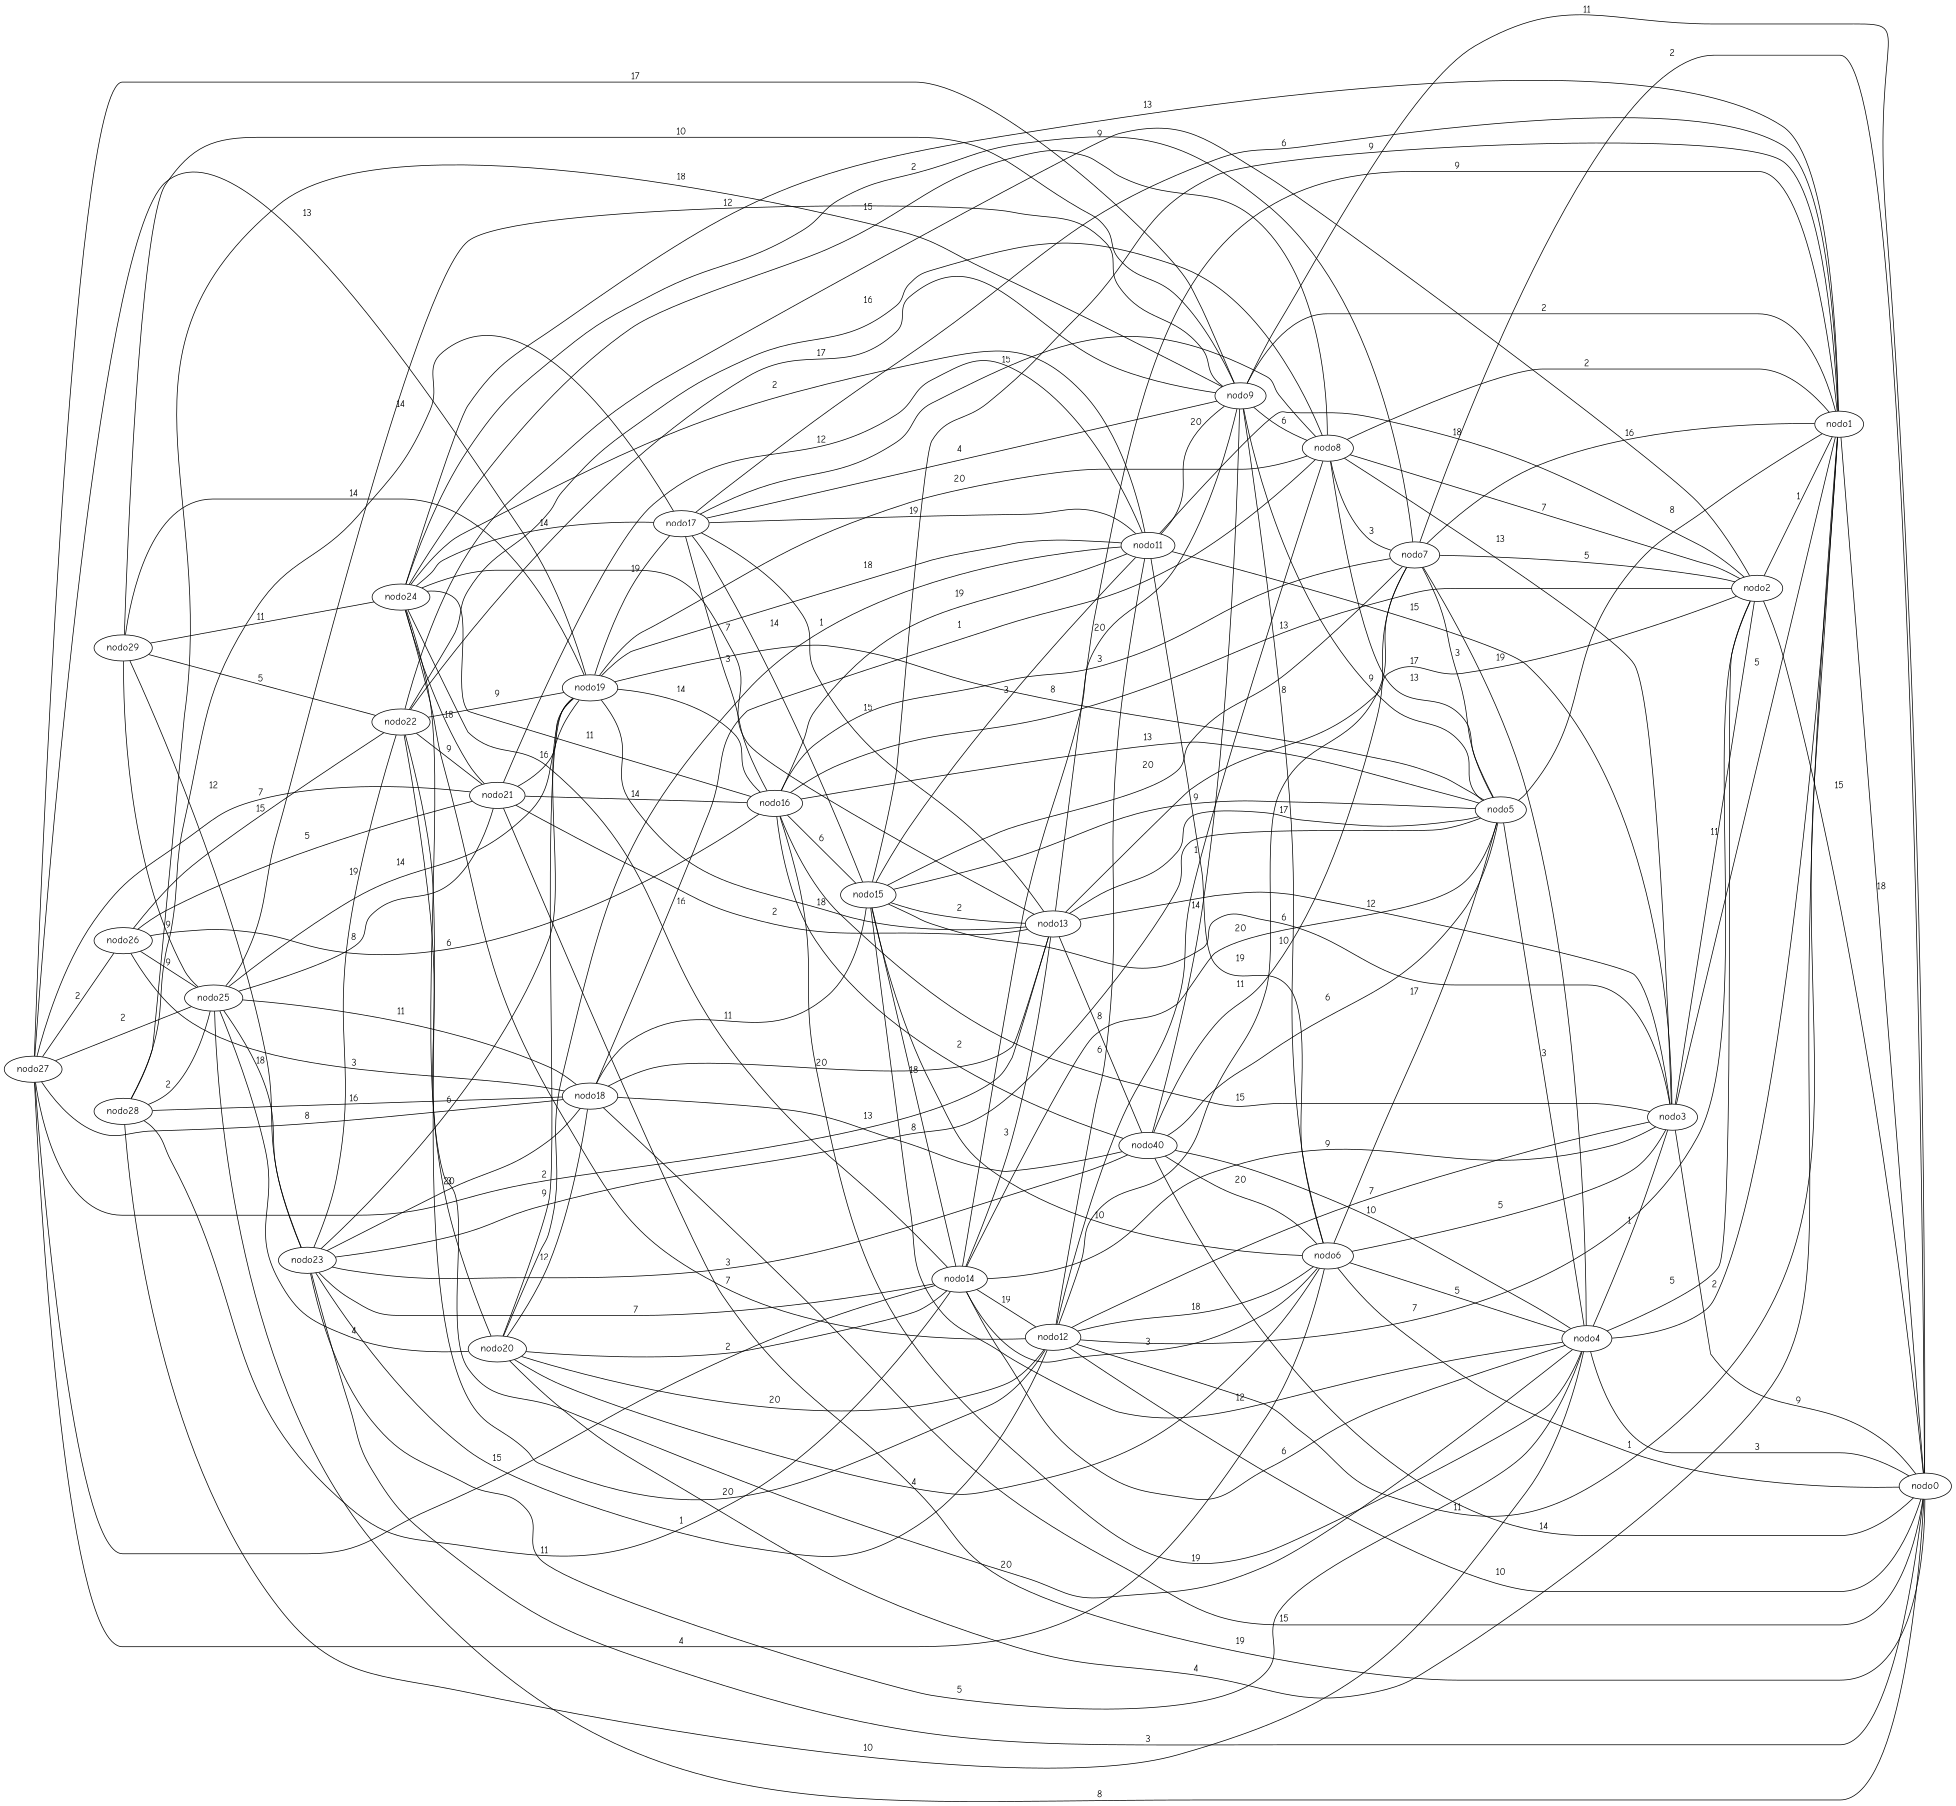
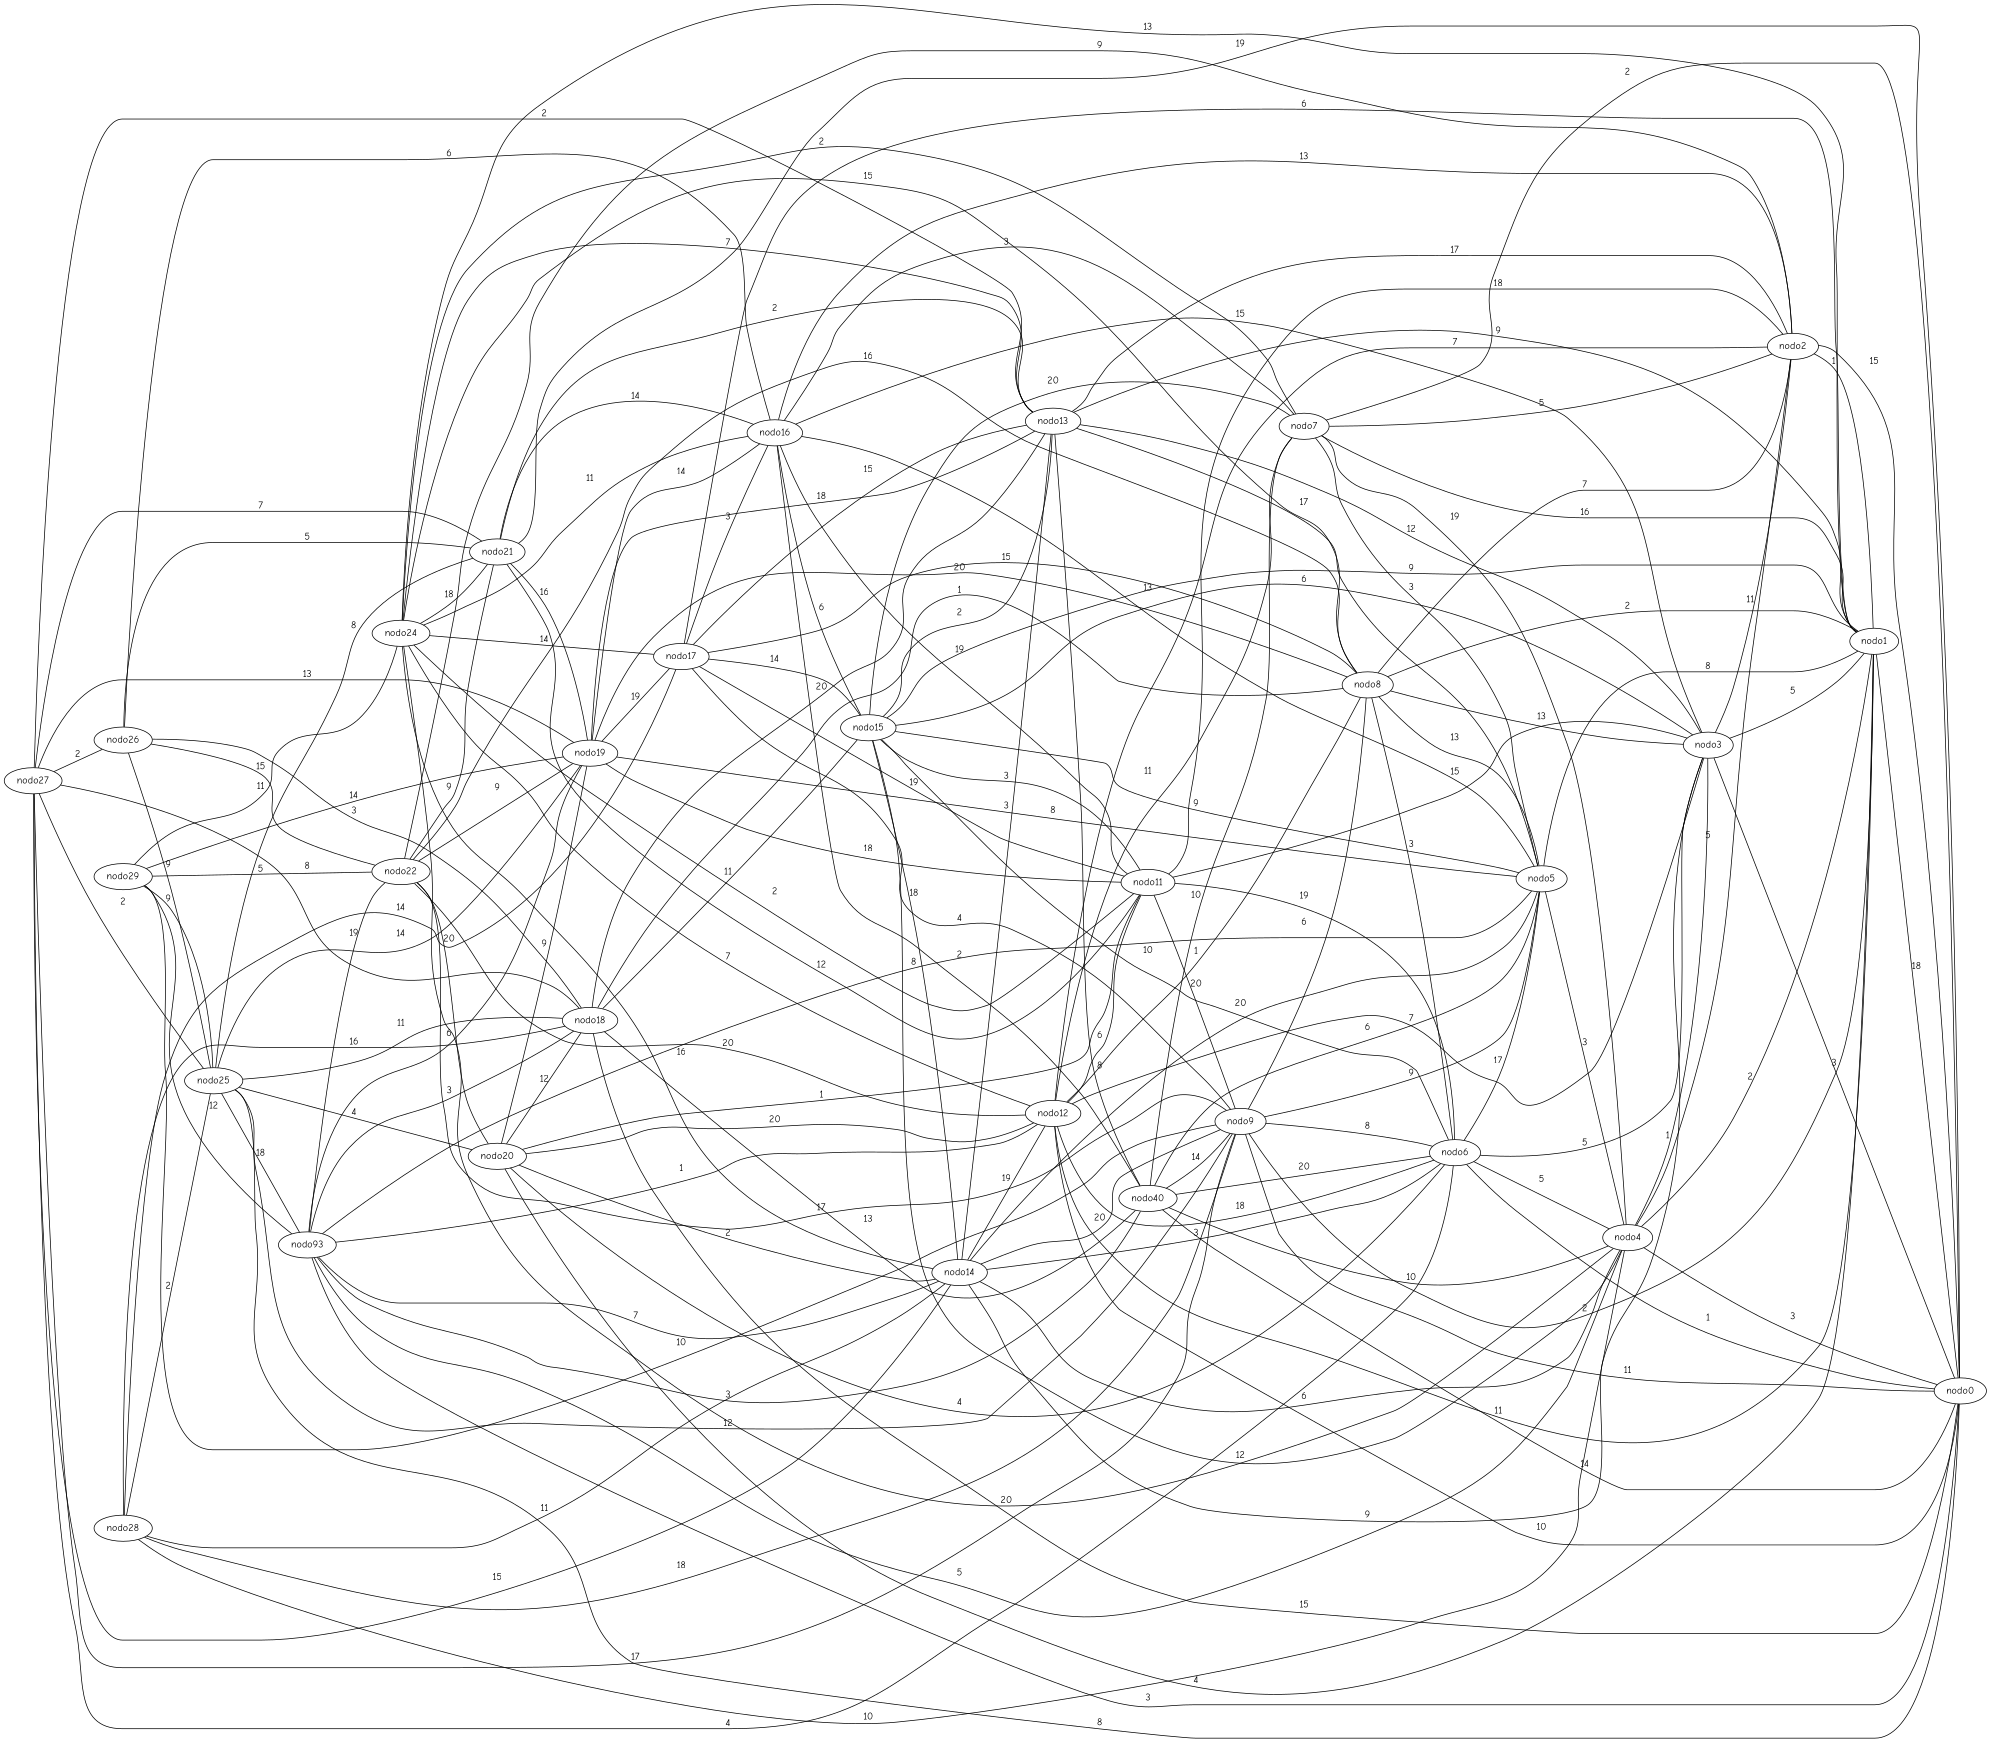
edge "nodo8" -- "nodo7": now "nodo8" -- "nodo6"
node "nodo23": label "nodo23" -> "nodo93"
edge "nodo3" -- "nodo0": label "9" -> "3"
edge "nodo16" -- "nodo4": removed, label "19"
